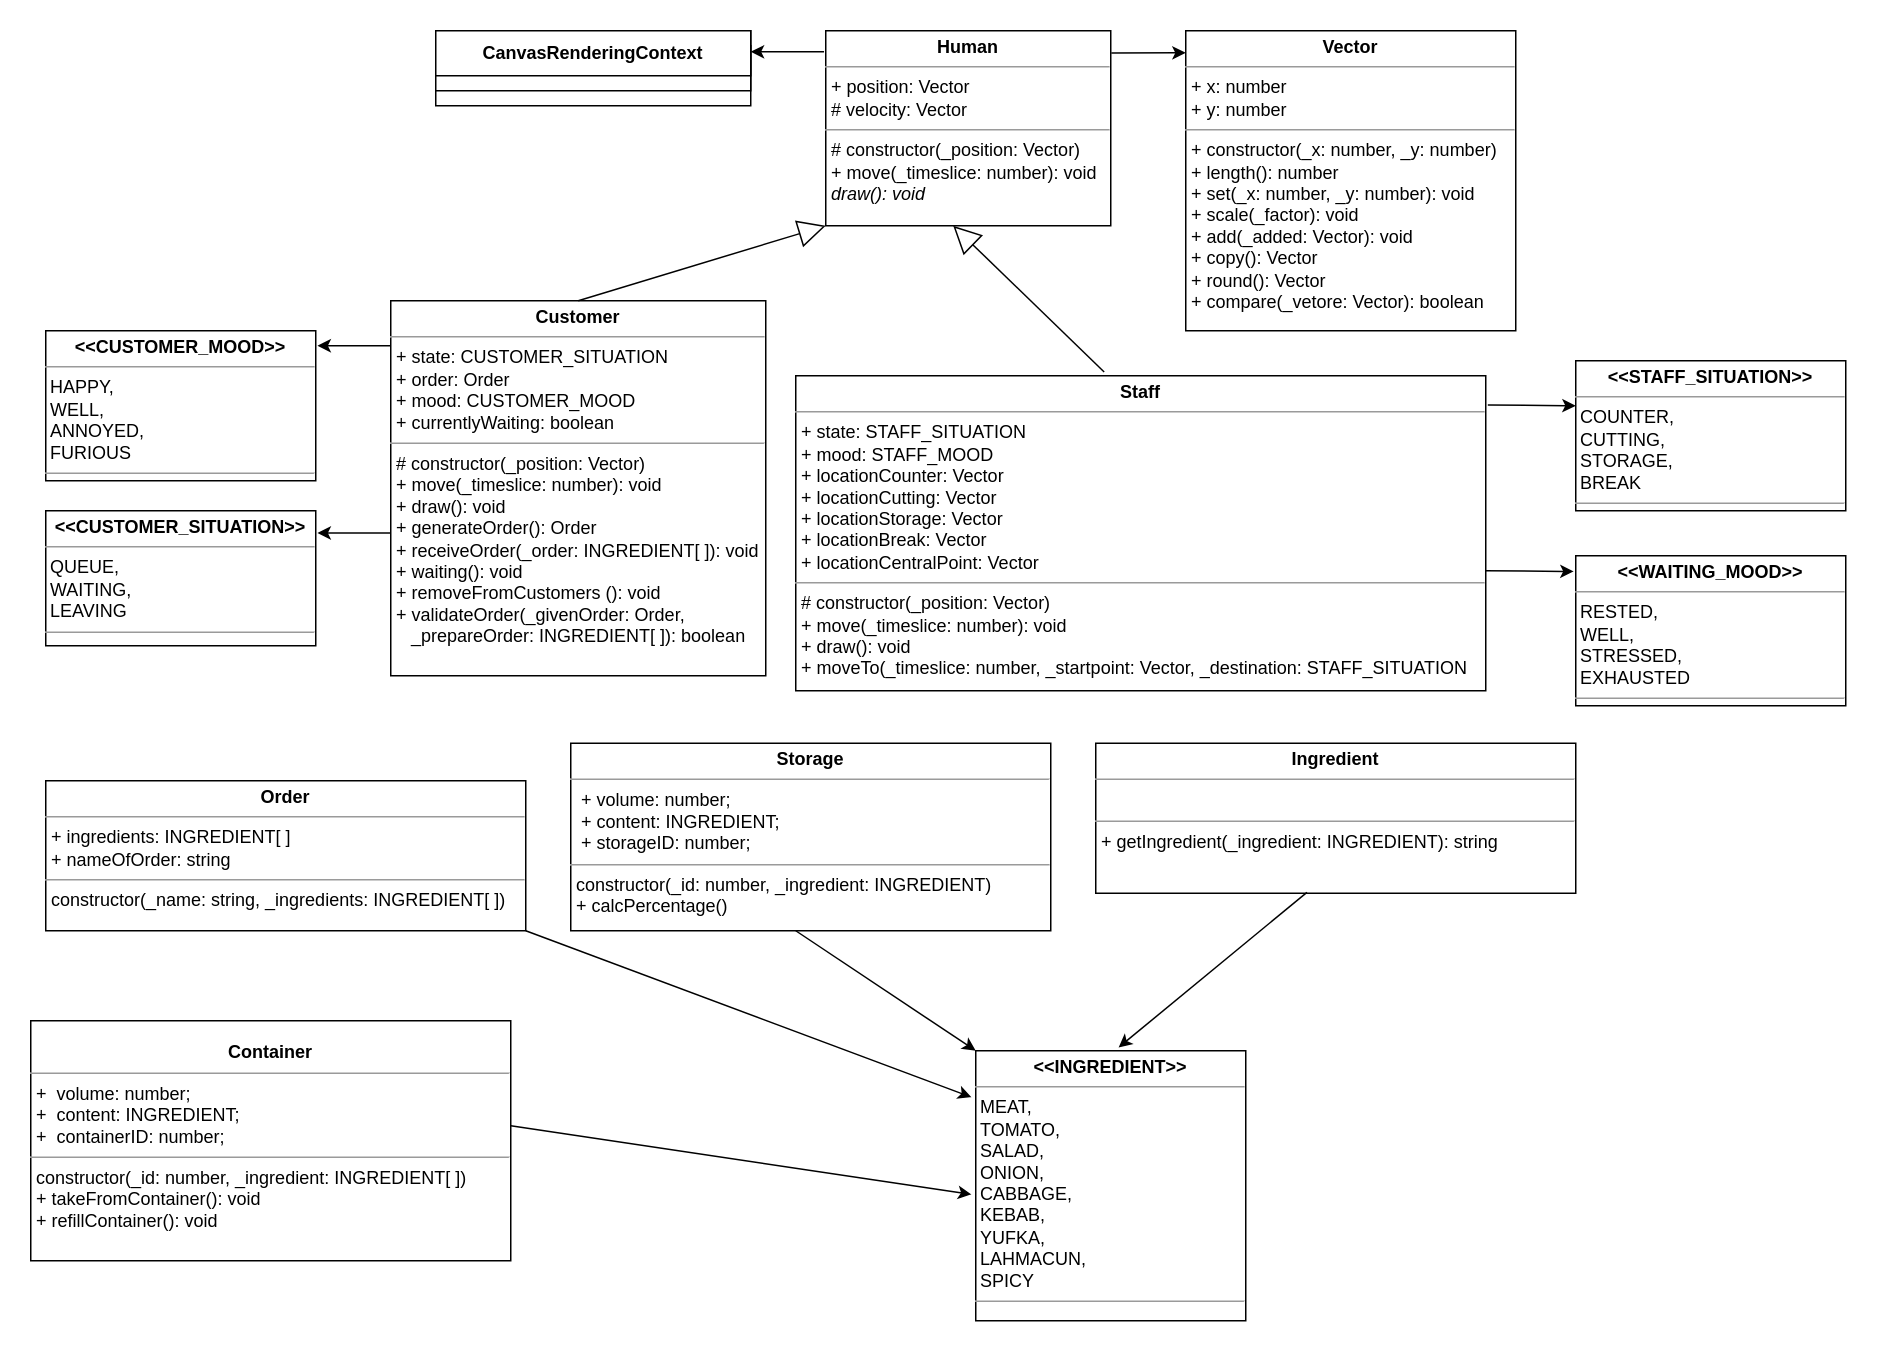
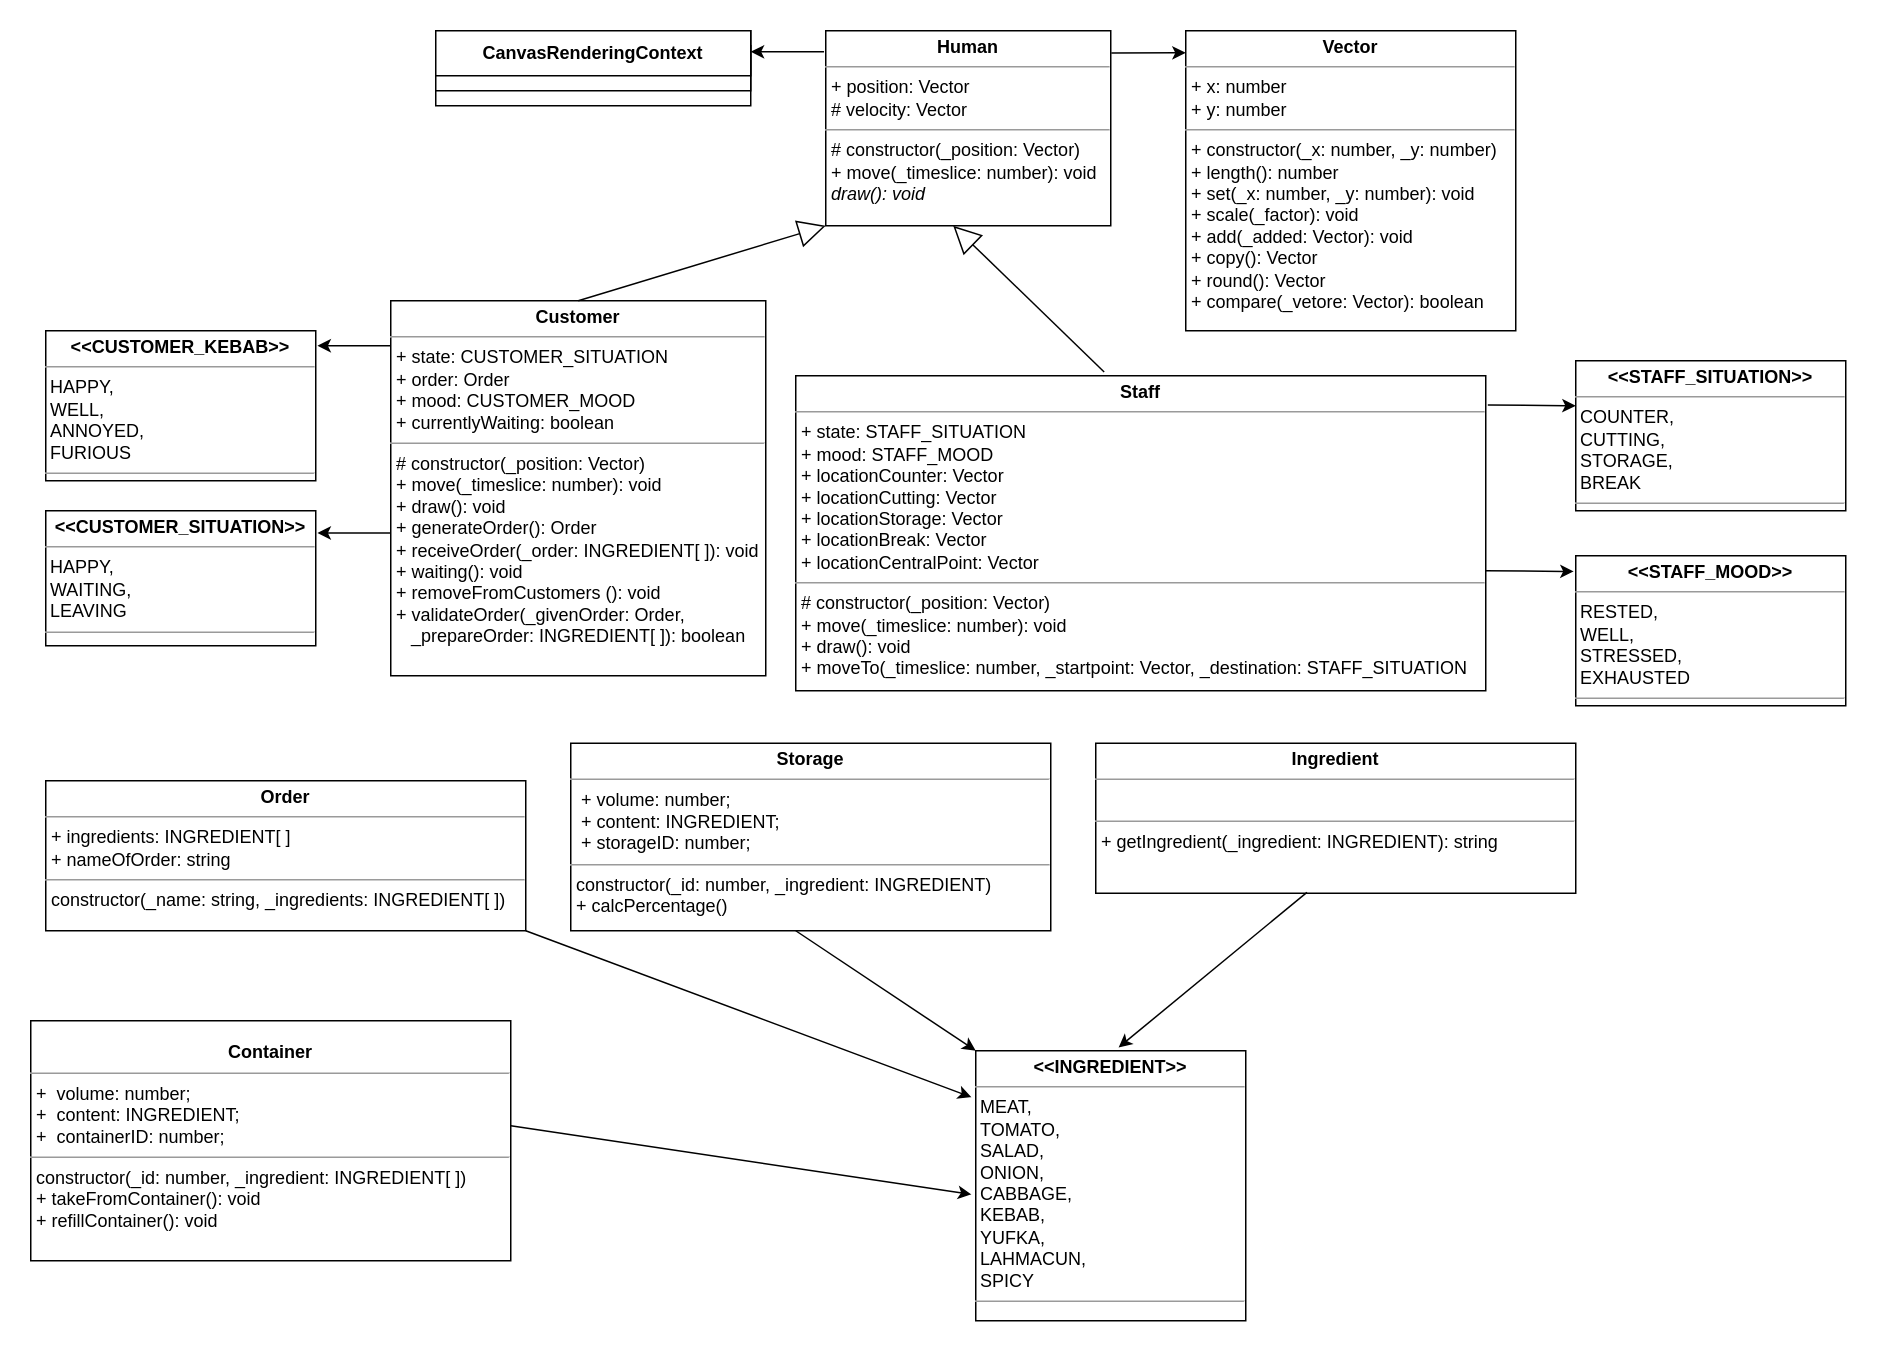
node "<<CUSTOMER_MOOD>> HAPPY, WELL, ANNOYED, FURIOUS": label "<<CUSTOMER_MOOD>> HAPPY, WELL, ANNOYED, FURIOUS" -> "<<CUSTOMER_KEBAB>> HAPPY, WELL, ANNOYED, FURIOUS"
node "<<CUSTOMER_SITUATION>> QUEUE, WAITING, LEAVING": label "<<CUSTOMER_SITUATION>> QUEUE, WAITING, LEAVING" -> "<<CUSTOMER_SITUATION>> HAPPY, WAITING, LEAVING"
node "<<WAITING_MOOD>> RESTED, WELL, STRESSED, EXHAUSTED": label "<<WAITING_MOOD>> RESTED, WELL, STRESSED, EXHAUSTED" -> "<<STAFF_MOOD>> RESTED, WELL, STRESSED, EXHAUSTED"
